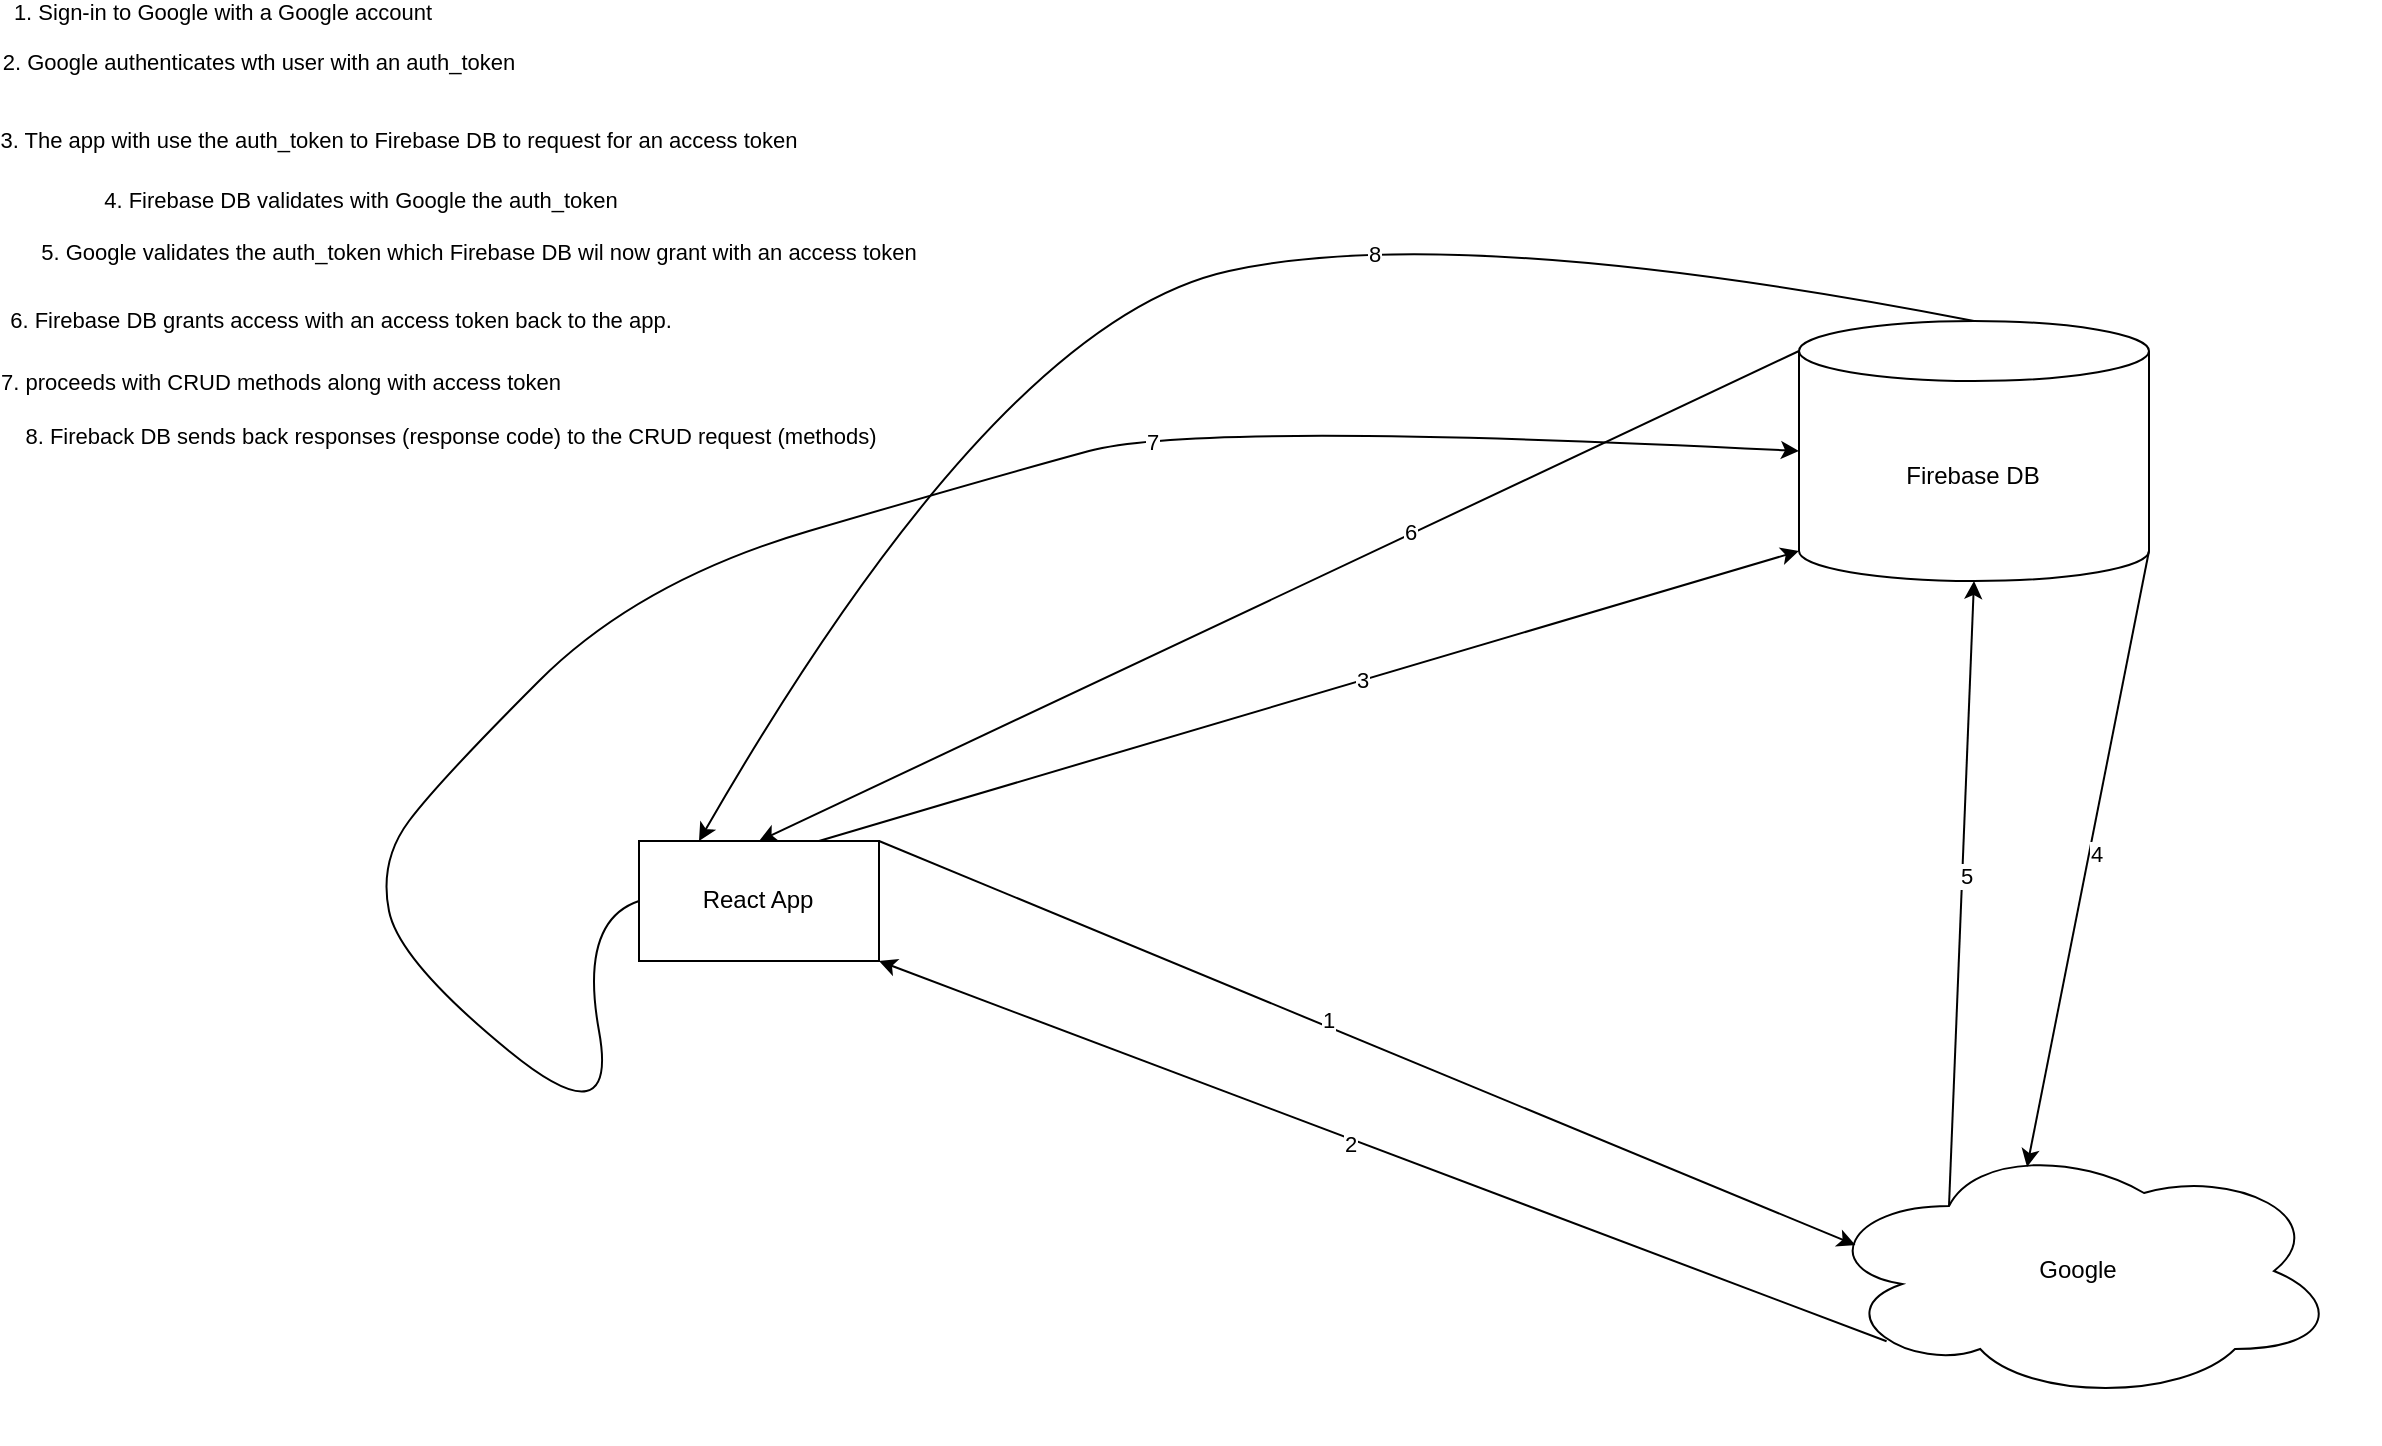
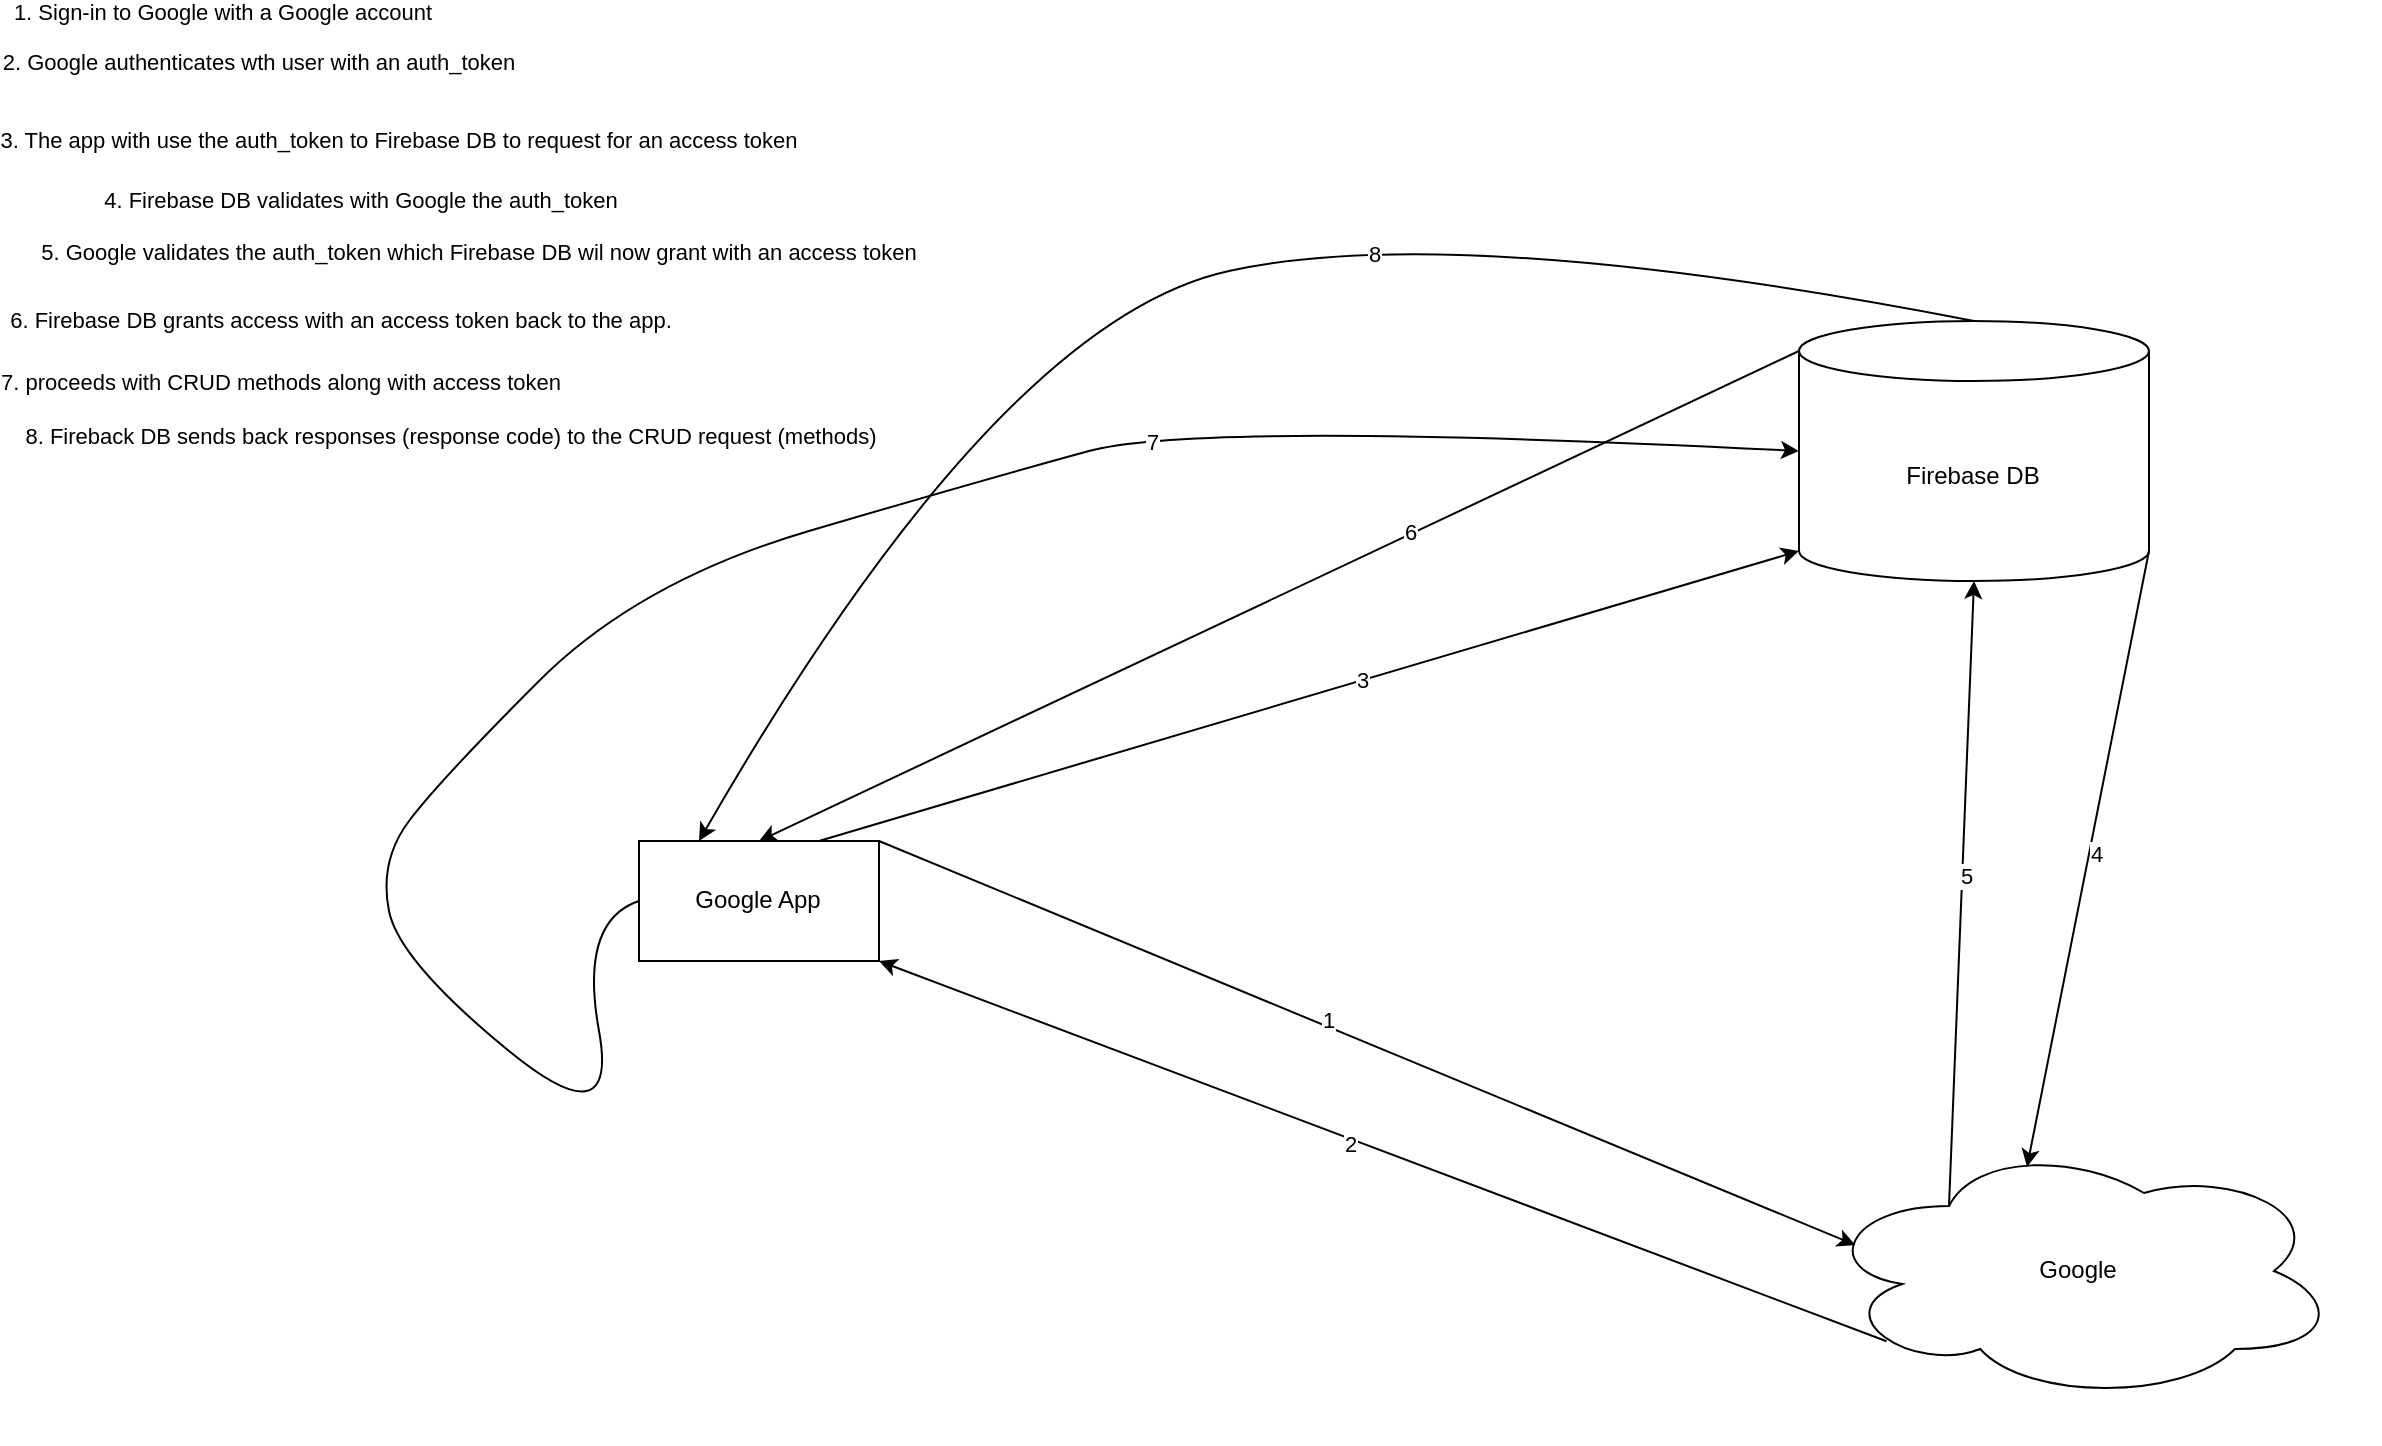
node "React App": label "React App" -> "Google App"
